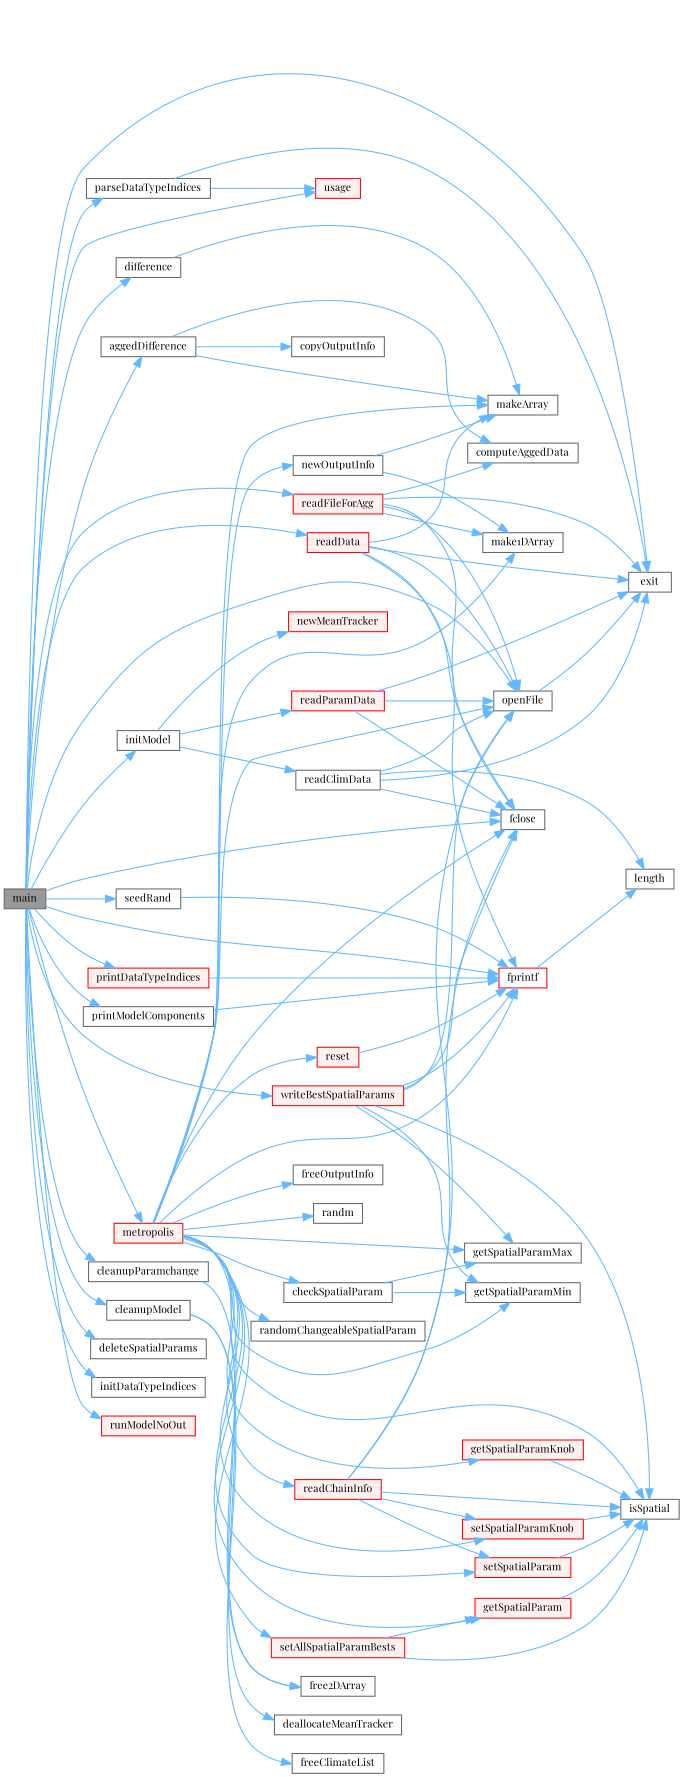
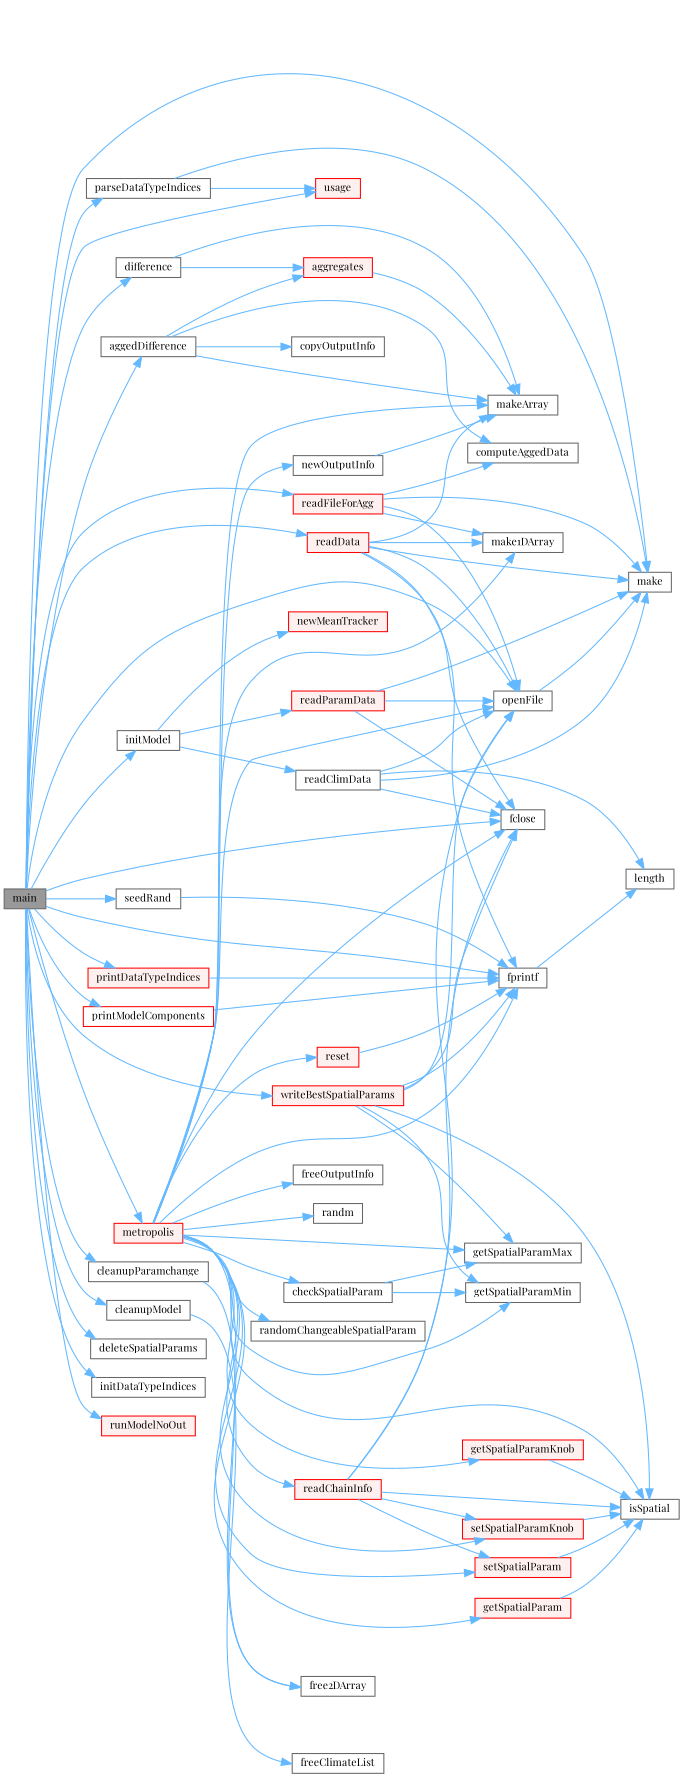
node "aggregates": added
edge "newOutputInfo" -> "make1DArray": now "readData" -> "make1DArray"
node "exit": label "exit" -> "make"
edge "readFileForAgg" -> "fclose": removed
node "fprintf": color red -> grey40
node "printModelComponents": color grey40 -> red
node "setAllSpatialParamBests": removed
node "deallocateMeanTracker": removed
